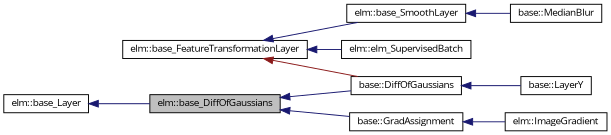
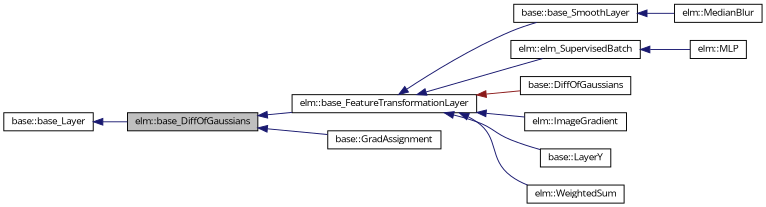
node "elm::base_SmoothLayer": label "elm::base_SmoothLayer" -> "base::base_SmoothLayer"
node "base::MedianBlur": label "base::MedianBlur" -> "elm::MedianBlur"
node "elm::MLP": added
edge "base::LayerY" -> "base::DiffOfGaussians": now "base::LayerY" -> "elm::base_FeatureTransformationLayer"
edge "base::DiffOfGaussians" -> "elm::base_DiffOfGaussians": now "elm::base_FeatureTransformationLayer" -> "elm::base_DiffOfGaussians"
node "elm::base_Layer": label "elm::base_Layer" -> "base::base_Layer"
edge "elm::ImageGradient" -> "base::GradAssignment": now "elm::ImageGradient" -> "elm::base_FeatureTransformationLayer"
node "elm::WeightedSum": added
